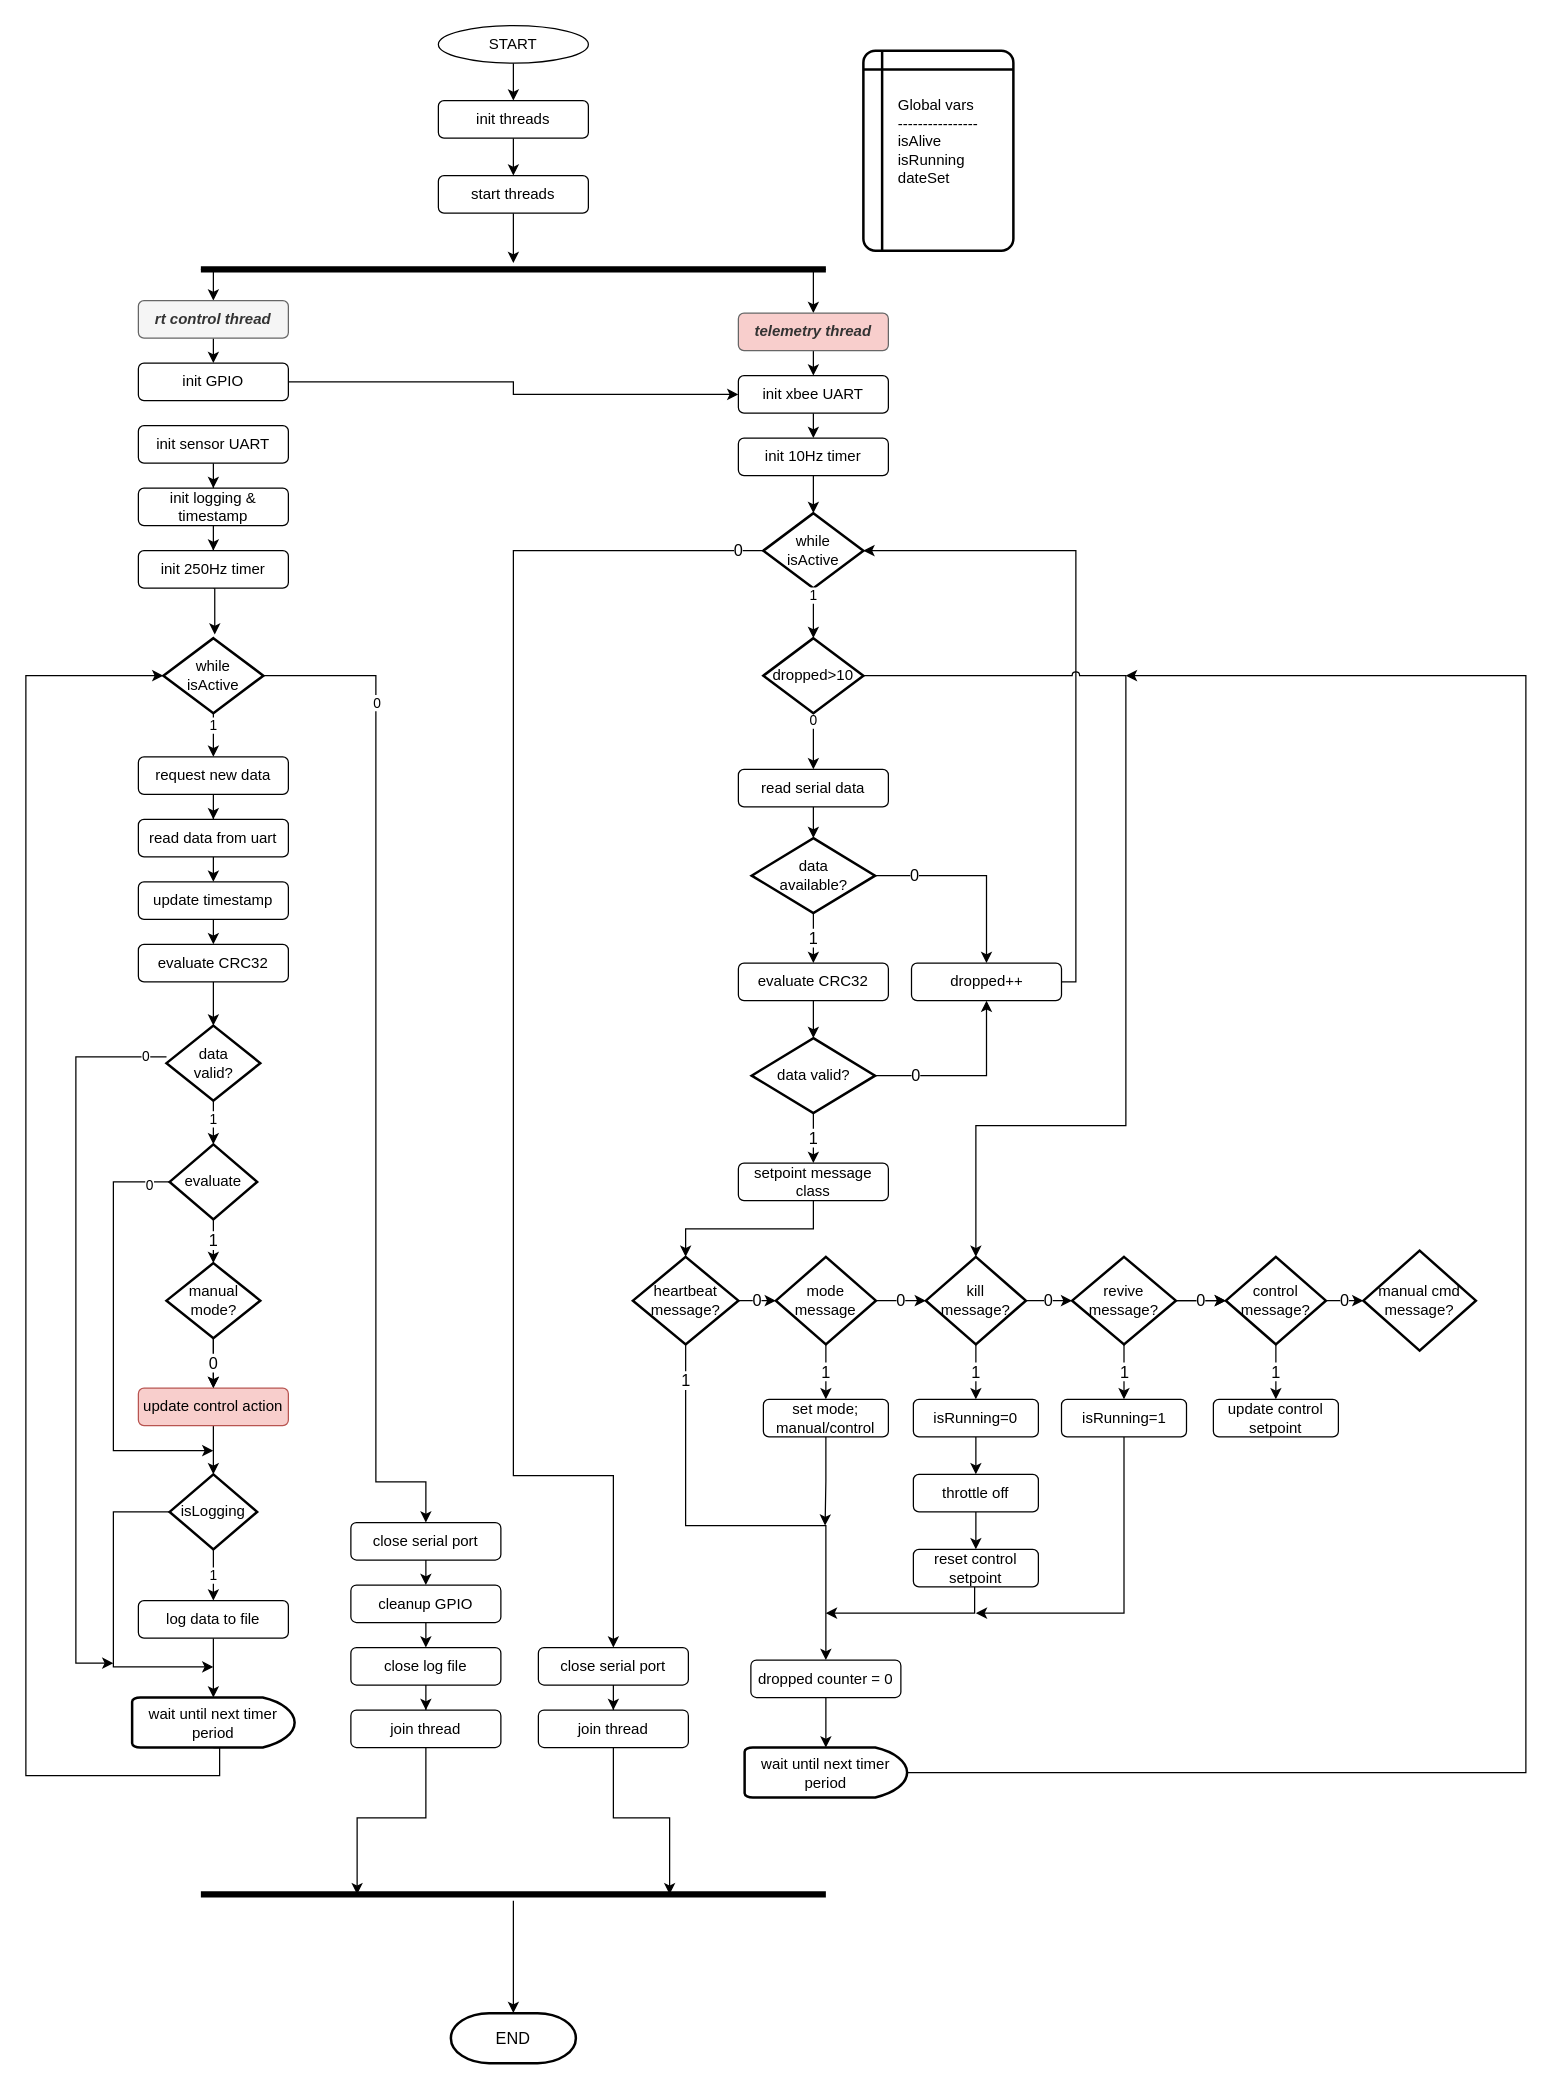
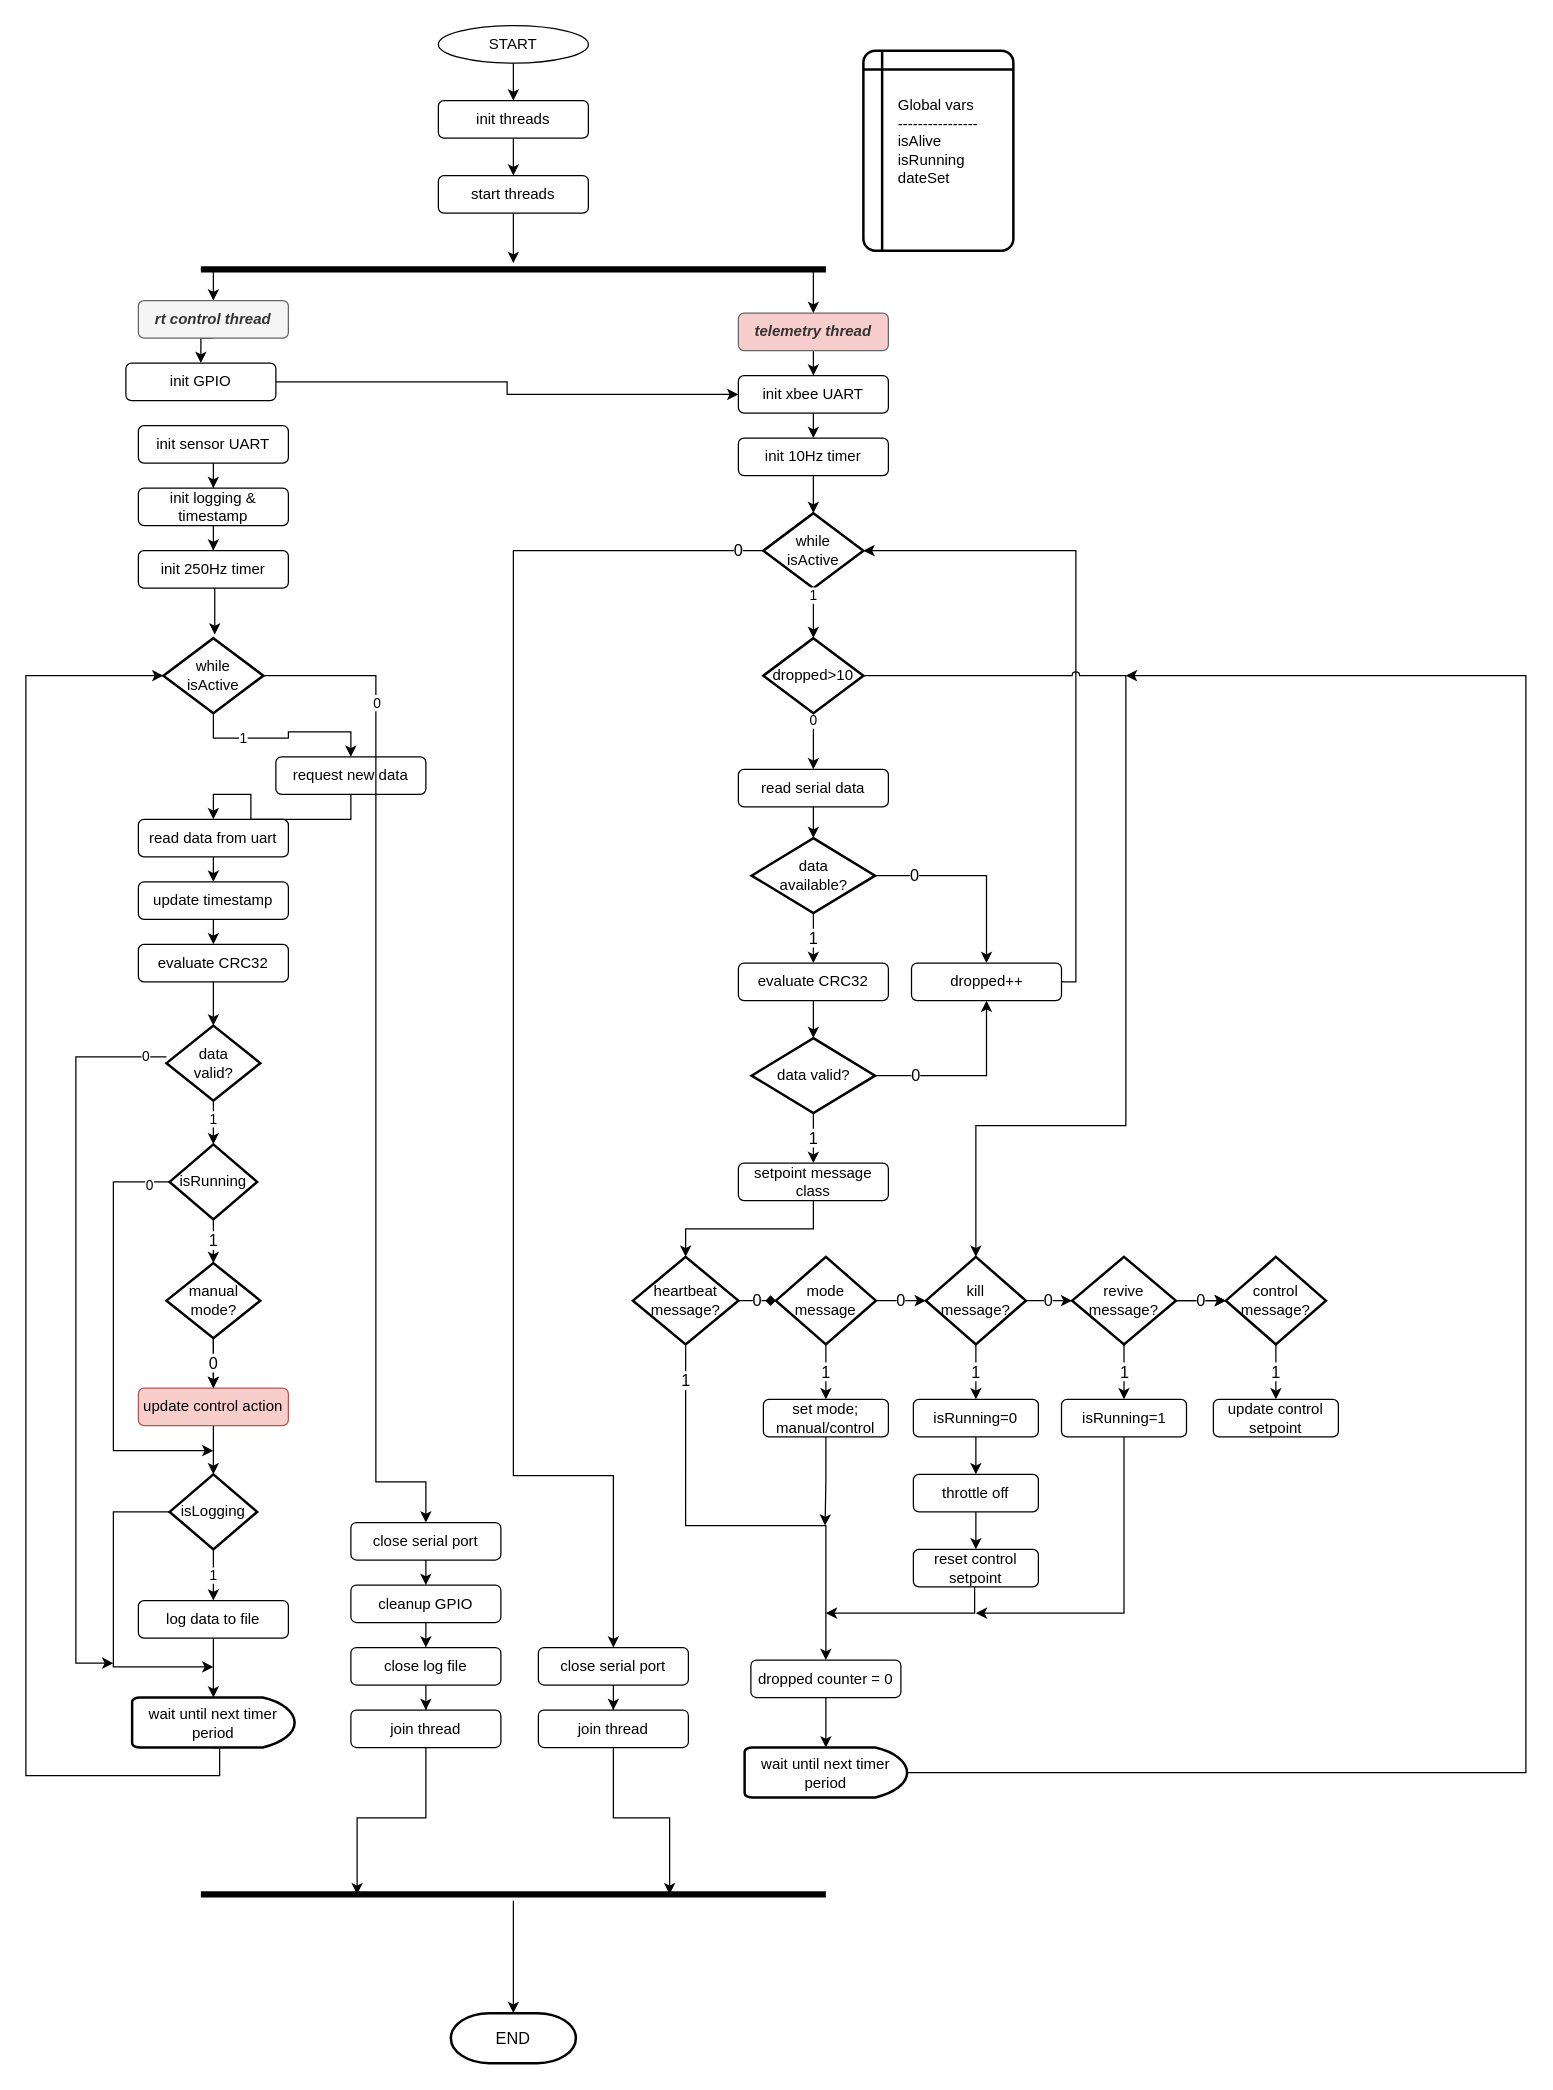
node "init GPIO": moved (213, 382) -> (201, 382)
node "request new data": moved (213, 776) -> (351, 776)
node "evaluate": label "evaluate" -> "isRunning"
edge "heartbeat message?" -> "mode message": arrowhead classic -> diamond
edge "control message?" -> "manual cmd message?": removed, label "0"
node "manual cmd message?": removed
